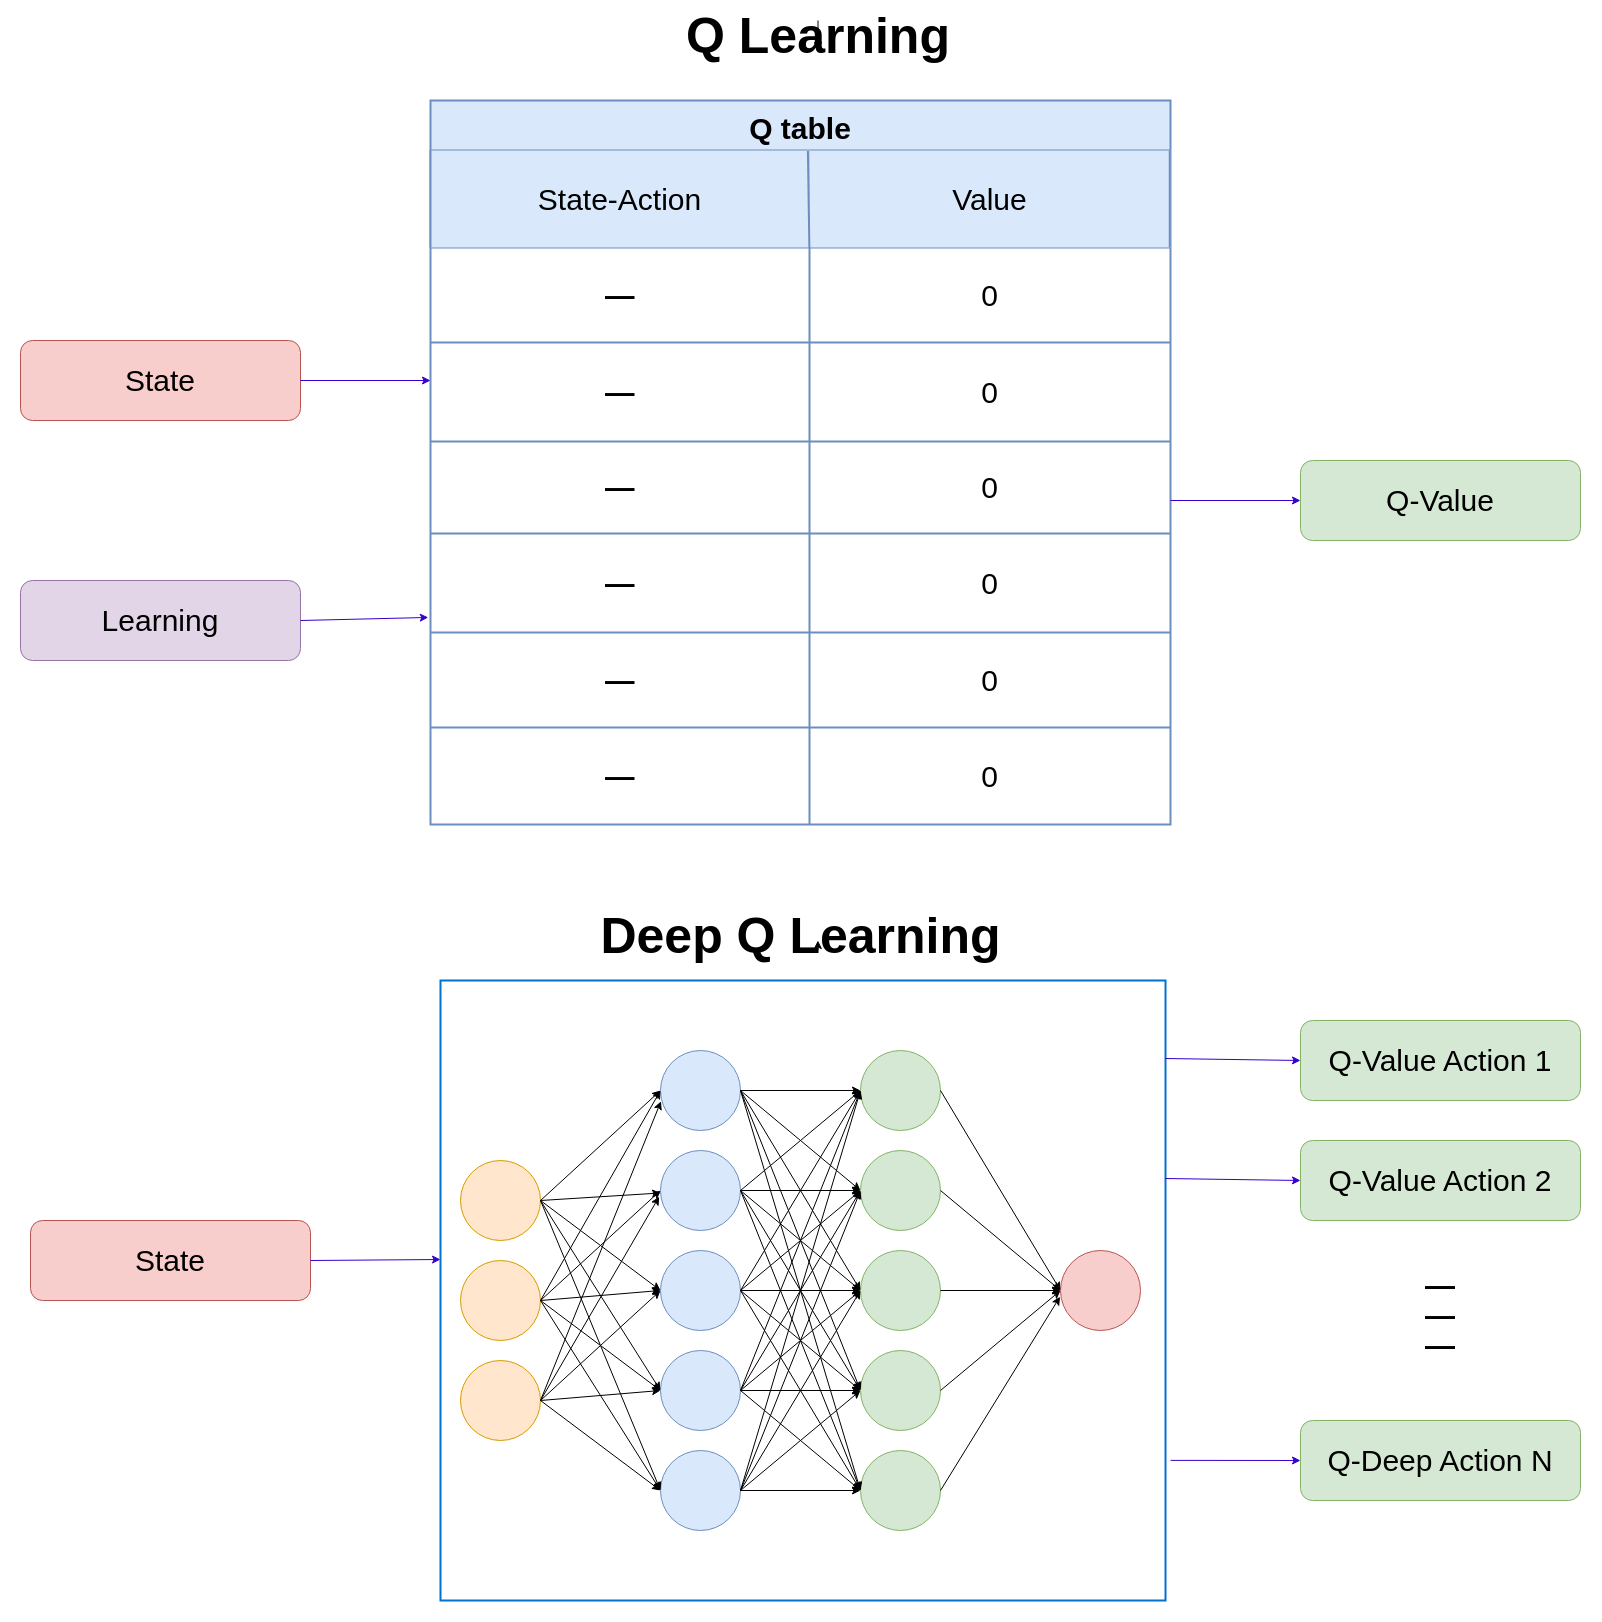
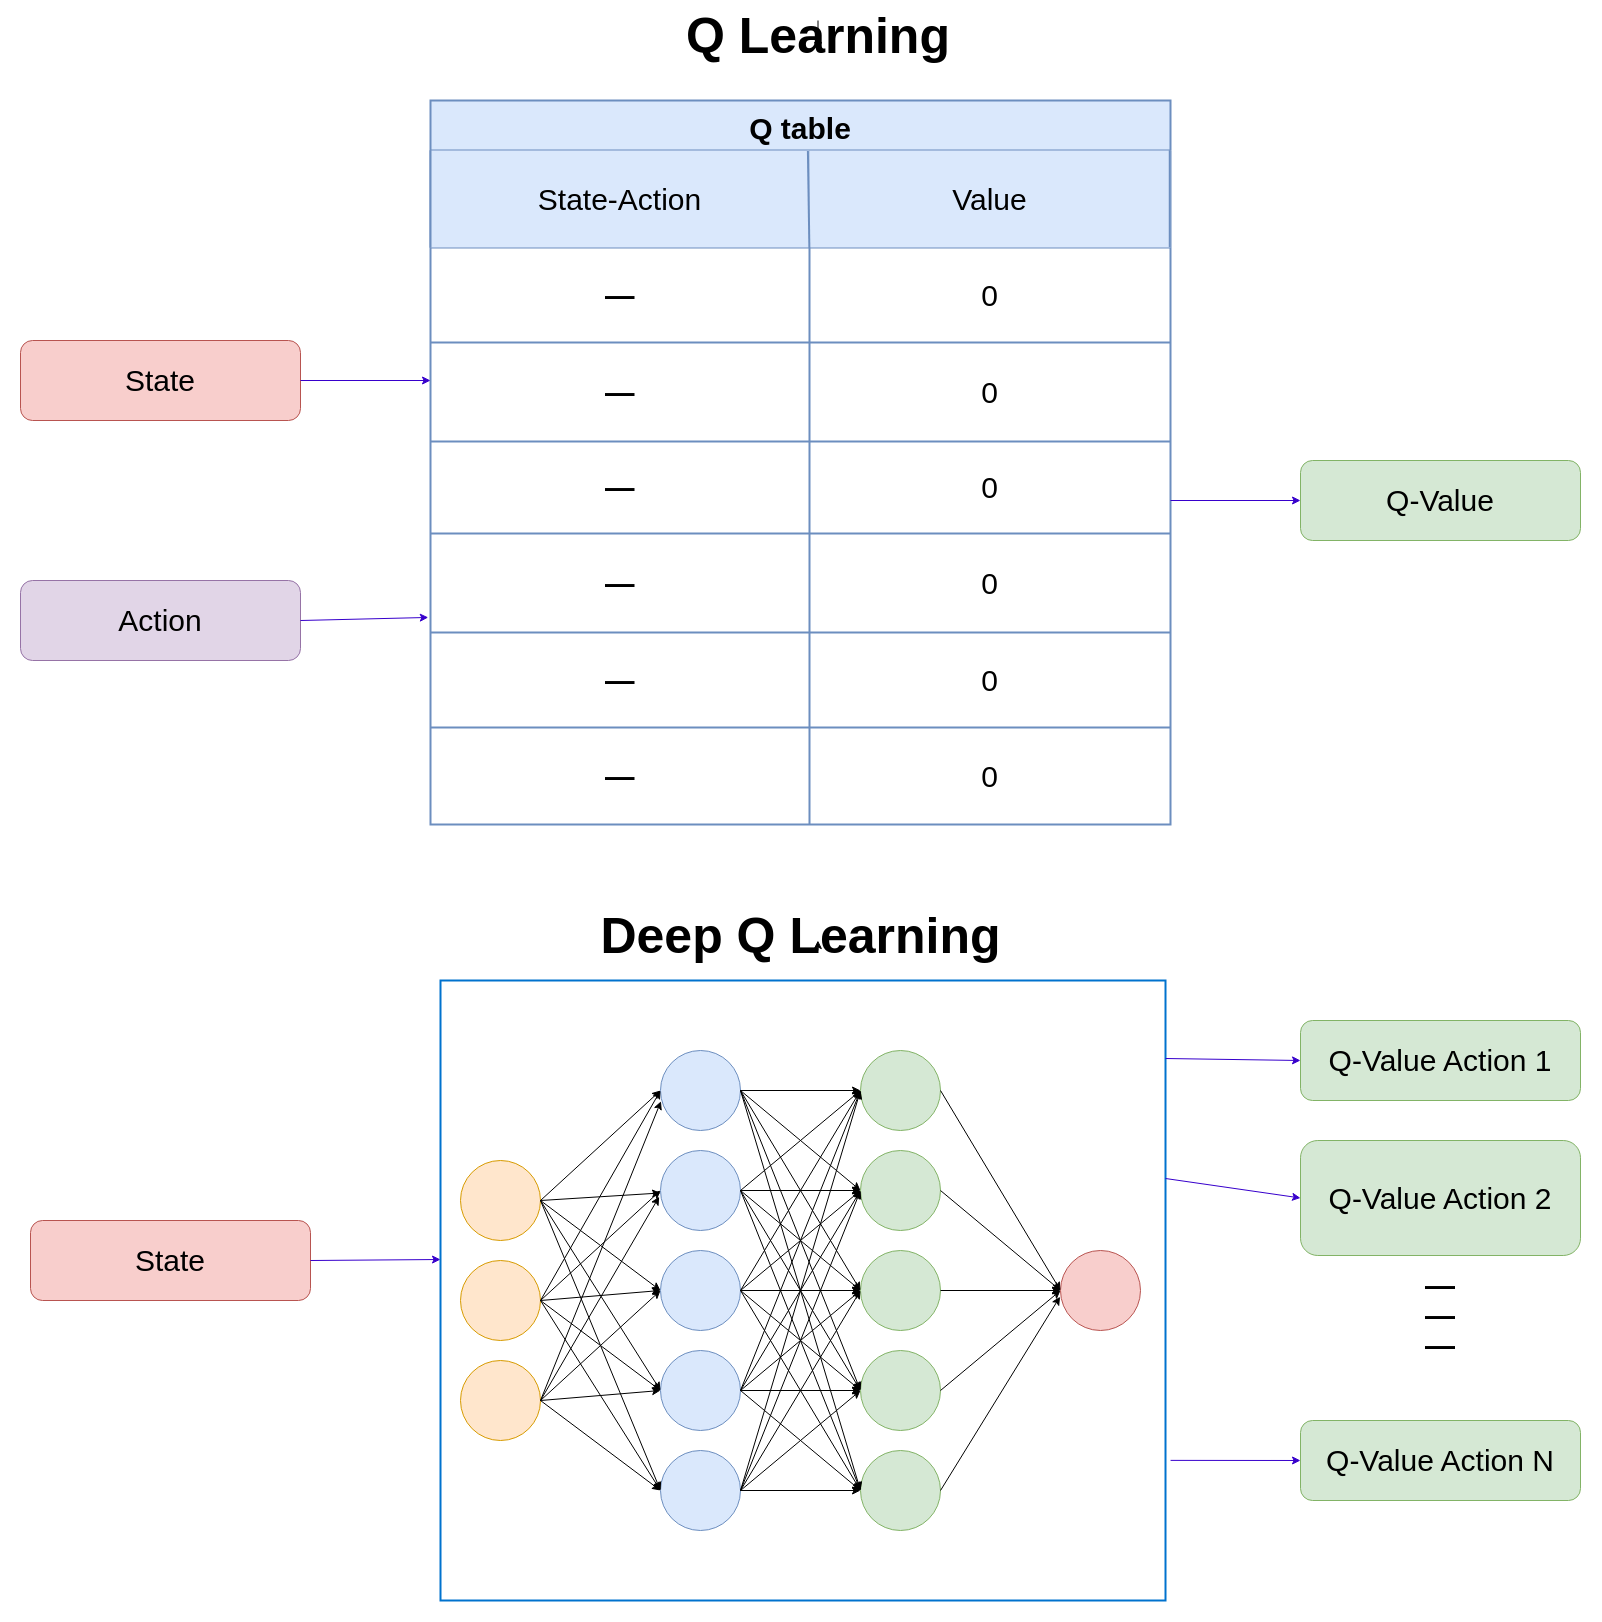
node "Learning": label "Learning" -> "Action"
node "Q-Value Action 2": size 280x80 -> 280x115
node "Q-Deep Action N": label "Q-Deep Action N" -> "Q-Value Action N"
